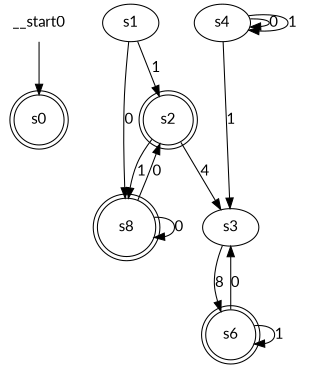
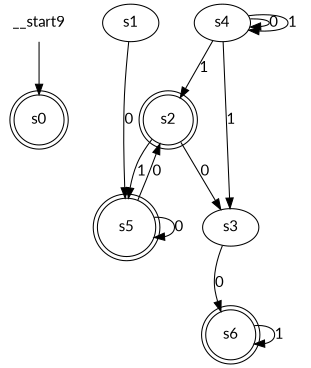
node "__start0": label "__start0" -> "__start9"
edge "s1" -> "s2": now "s4" -> "s2"
edge "s2" -> "s3": label "4" -> "0"
node "s8": label "s8" -> "s5"
edge "s3" -> "s6": label "8" -> "0"
edge "s6" -> "s3": removed, label "0"
